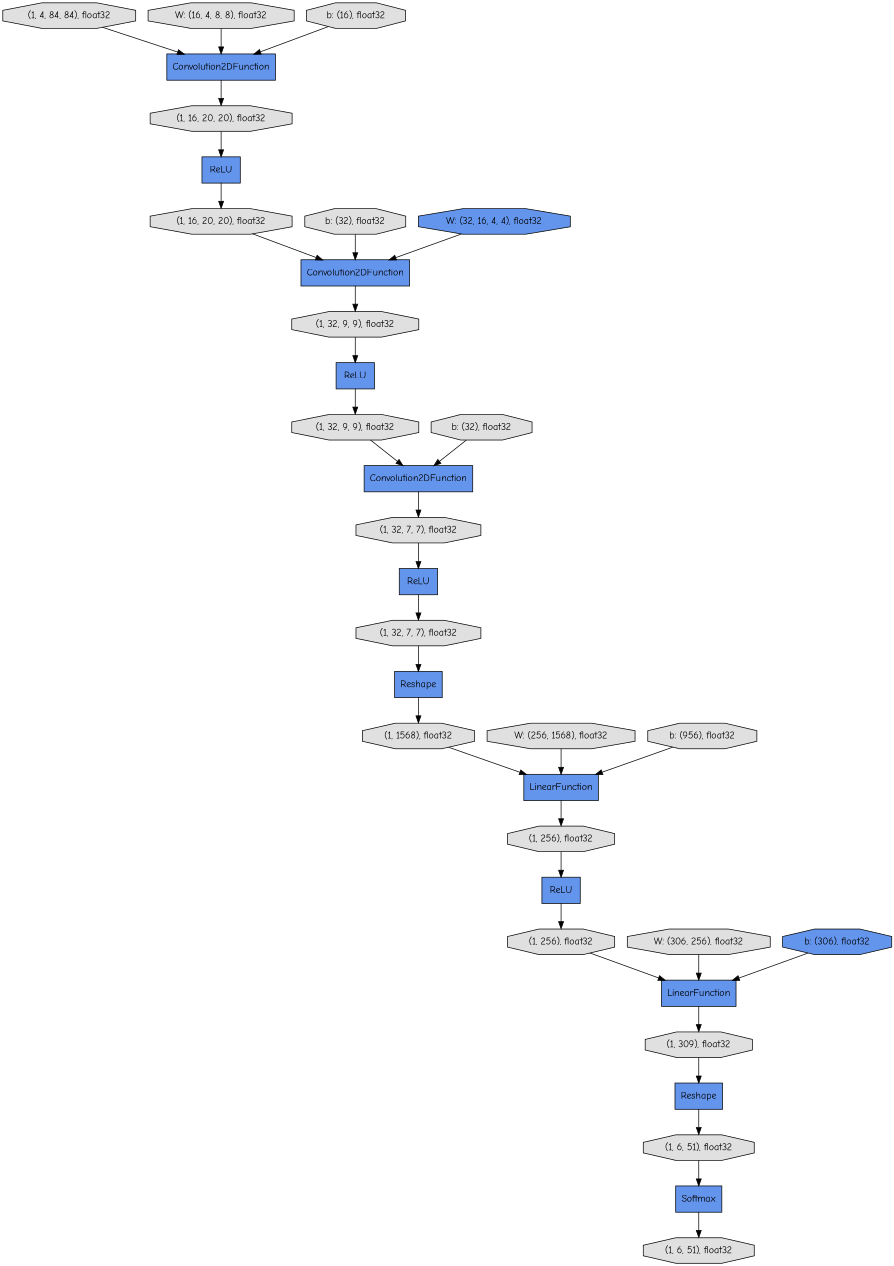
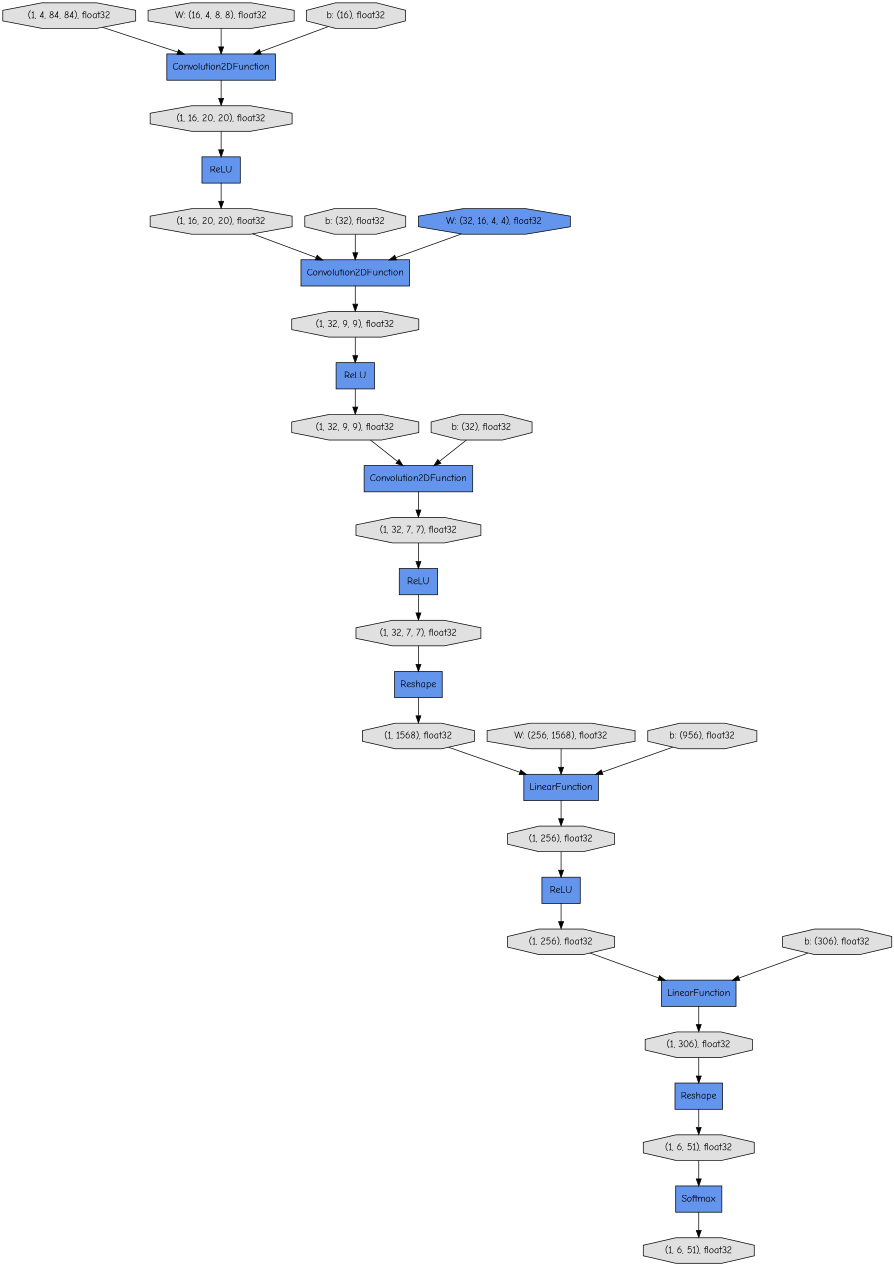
node "W: (306, 256), float32": removed
node "b: (306), float32": fillcolor #6495ed -> #e0e0e0
node "(1, 309), float32": label "(1, 309), float32" -> "(1, 306), float32"
